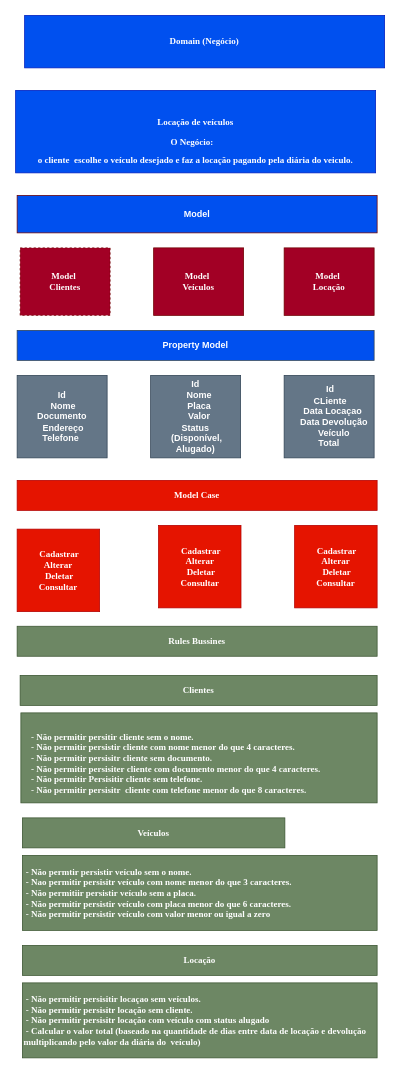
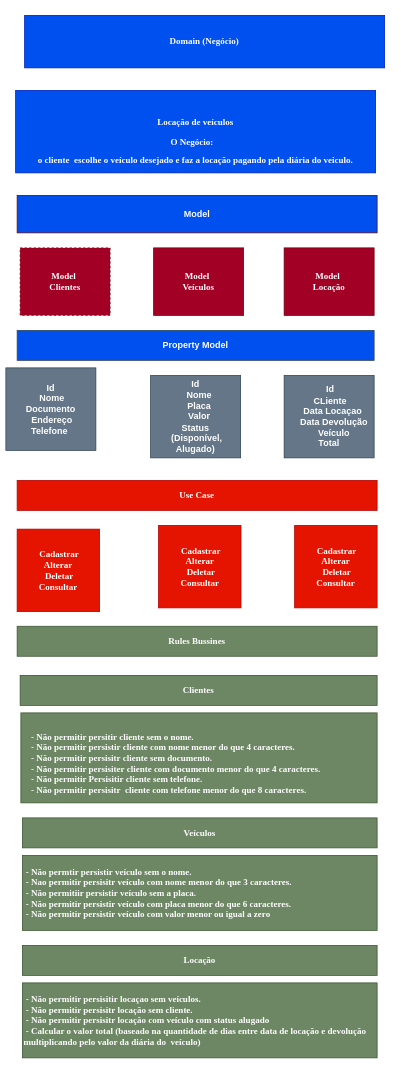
node "Id Nome Documento Endereço Telefone": moved (62, 417) -> (51, 409)
node "Model Case": label "Model Case" -> "Use Case"
node "Veículos": size 263x30 -> 355x30
